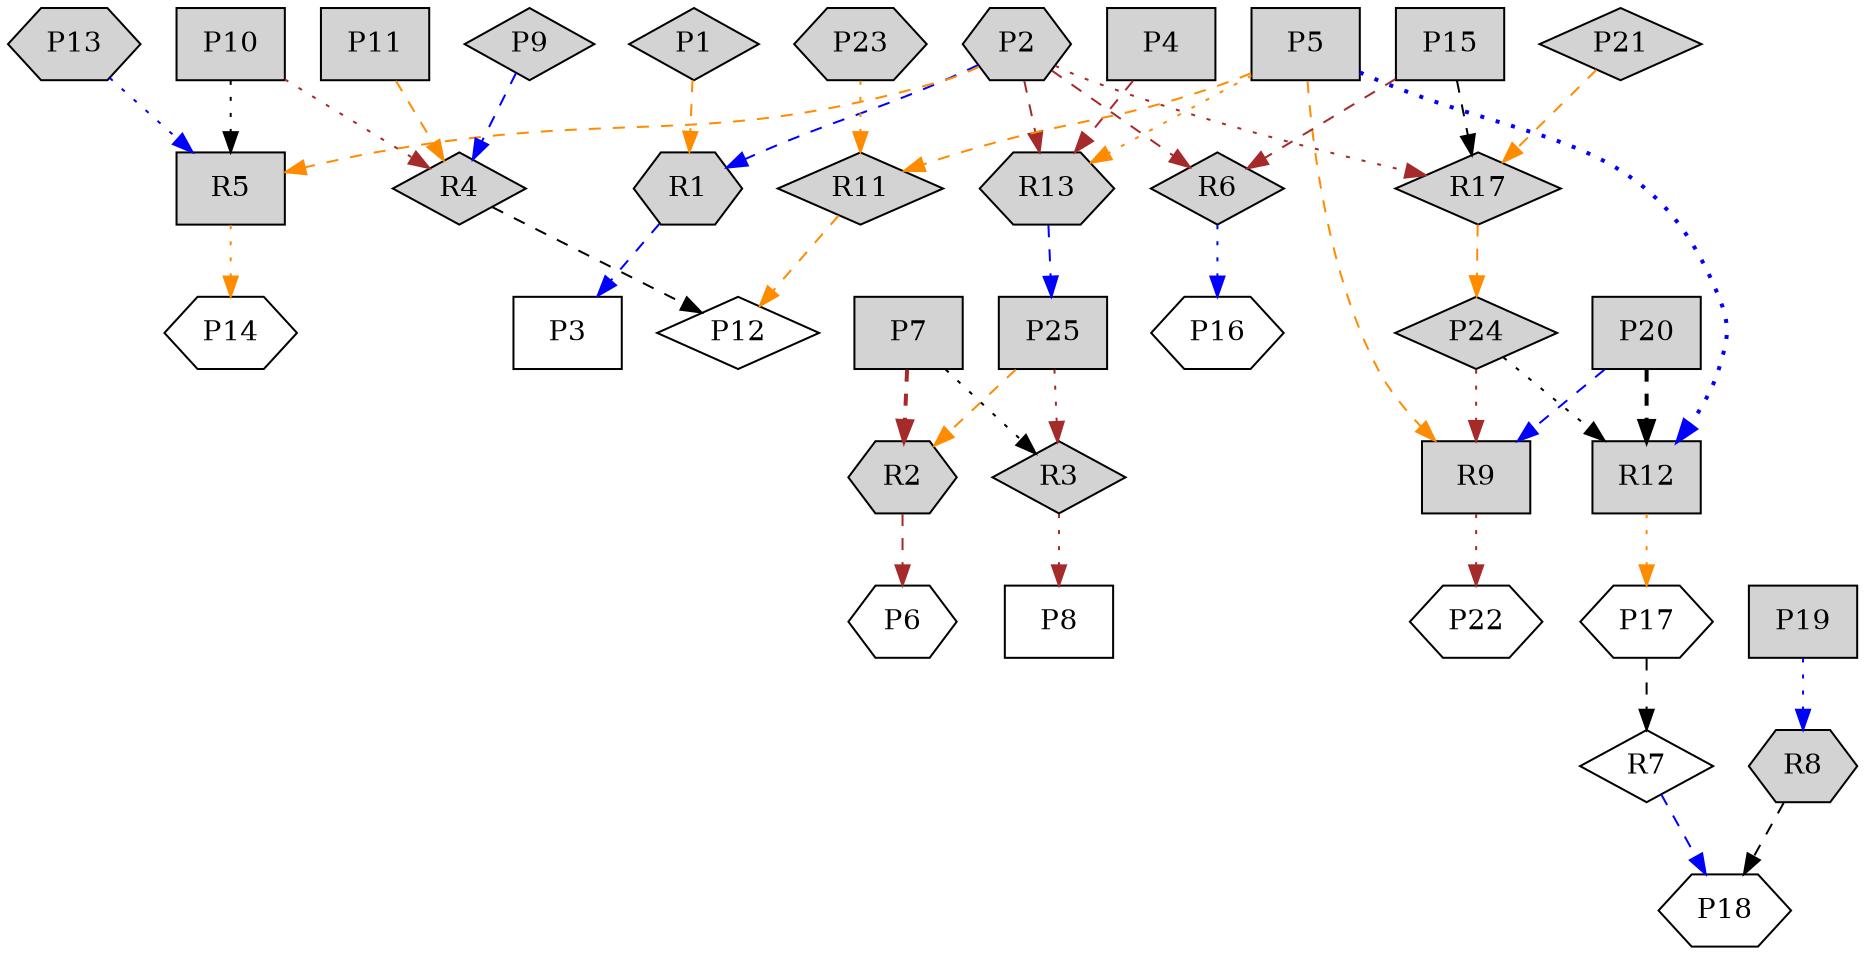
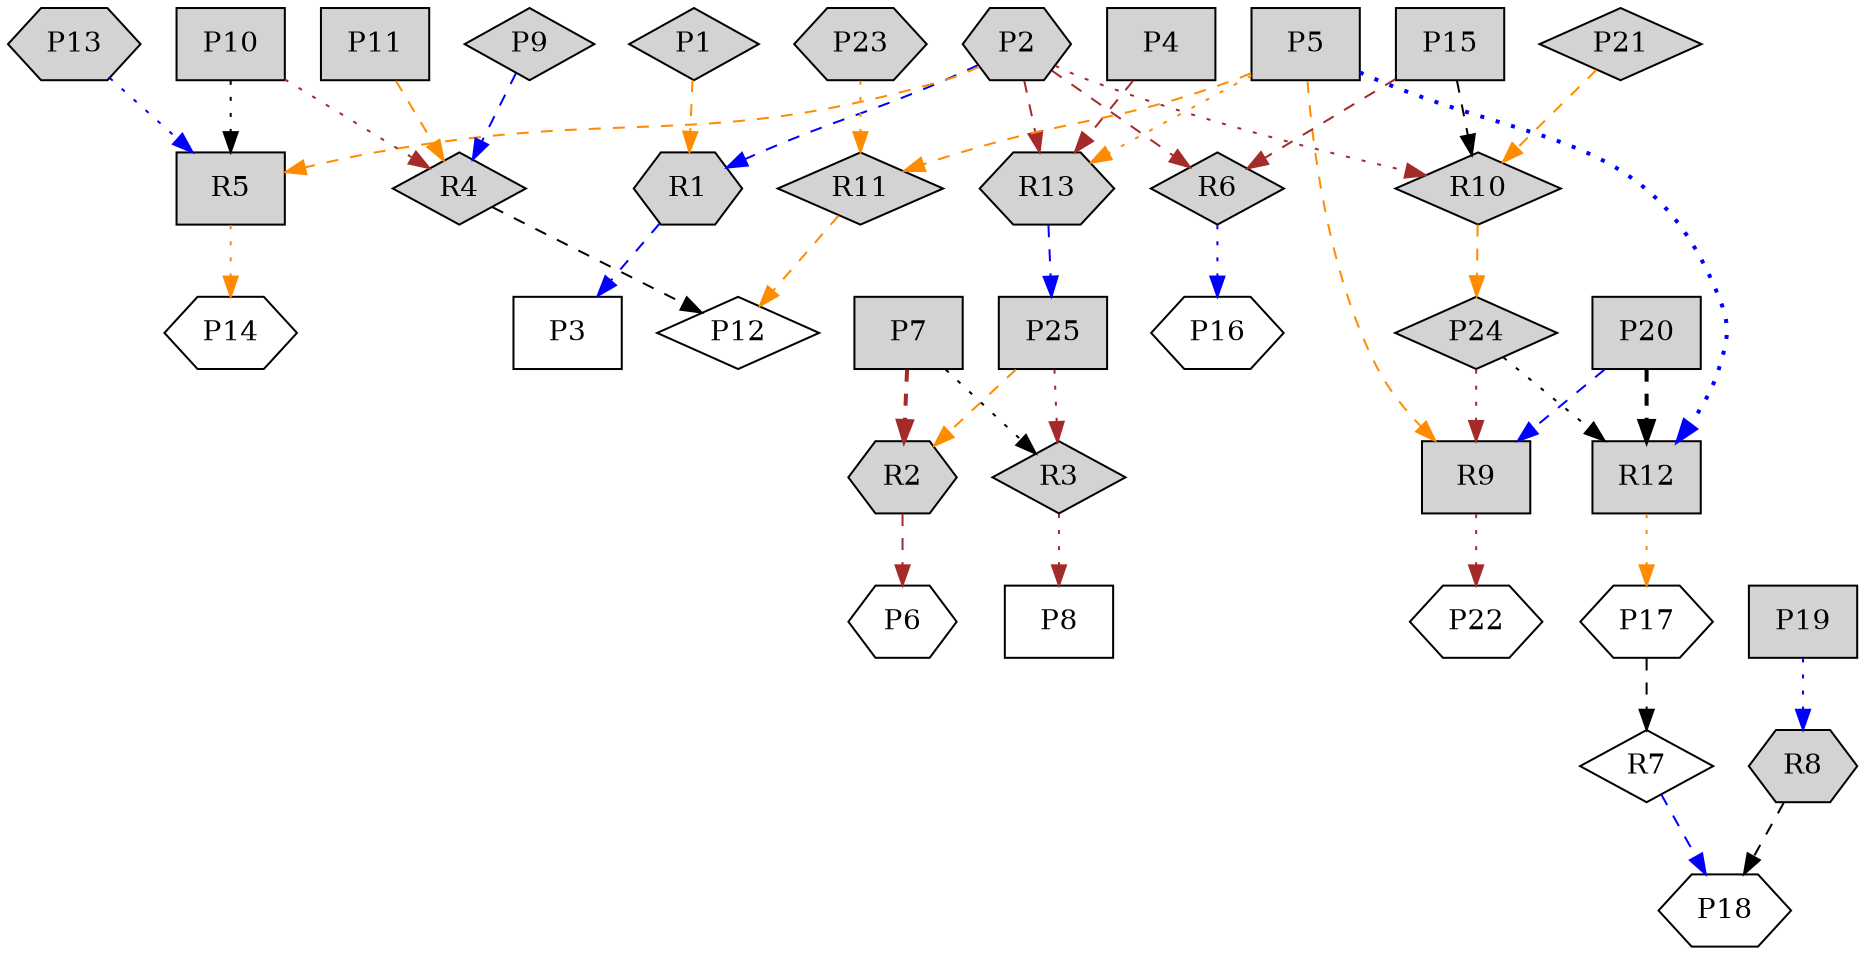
node "R17": label "R17" -> "R10"
